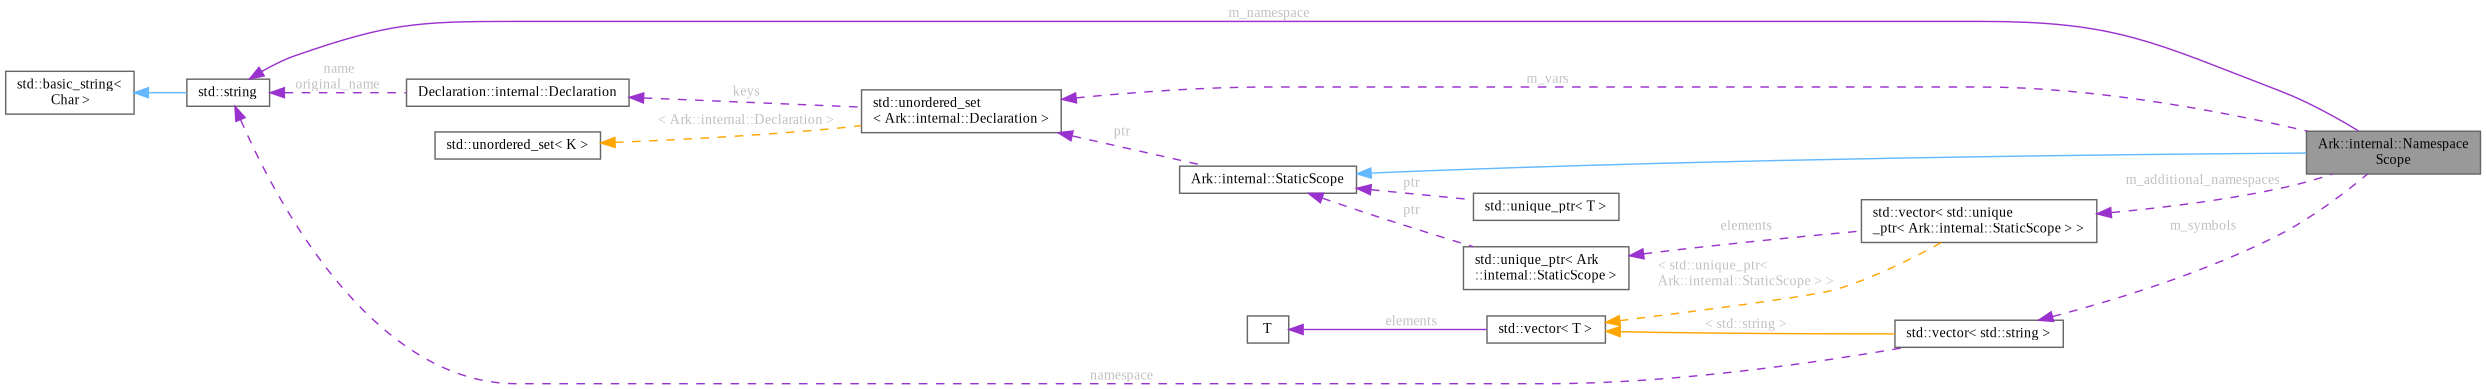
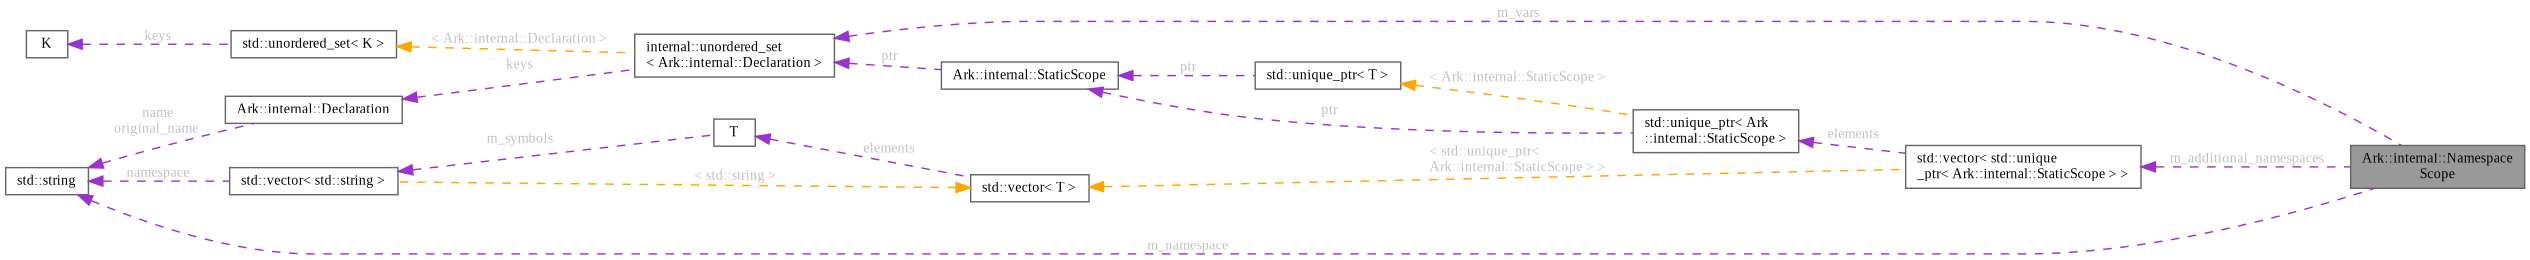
edge "Ark::internal::Namespace Scope" -> "std::string": style solid -> dashed
node "K": added
node "std::basic_string< Char >": removed
node "Declaration::internal::Declaration": label "Declaration::internal::Declaration" -> "Ark::internal::Declaration"
edge "std::unique_ptr< Ark ::internal::StaticScope >" -> "std::unique_ptr< T >": added, label "< Ark::internal::StaticScope >"
node "std::unordered_set < Ark::internal::Declaration >": label "std::unordered_set < Ark::internal::Declaration >" -> "internal::unordered_set < Ark::internal::Declaration >"
edge "Ark::internal::Namespace Scope" -> "Ark::internal::StaticScope": removed
edge "Ark::internal::Namespace Scope" -> "std::vector< std::string >": now "T" -> "std::vector< std::string >"
edge "std::vector< T >" -> "T": style solid -> dashed
edge "std::vector< std::string >" -> "std::vector< T >": style solid -> dashed
